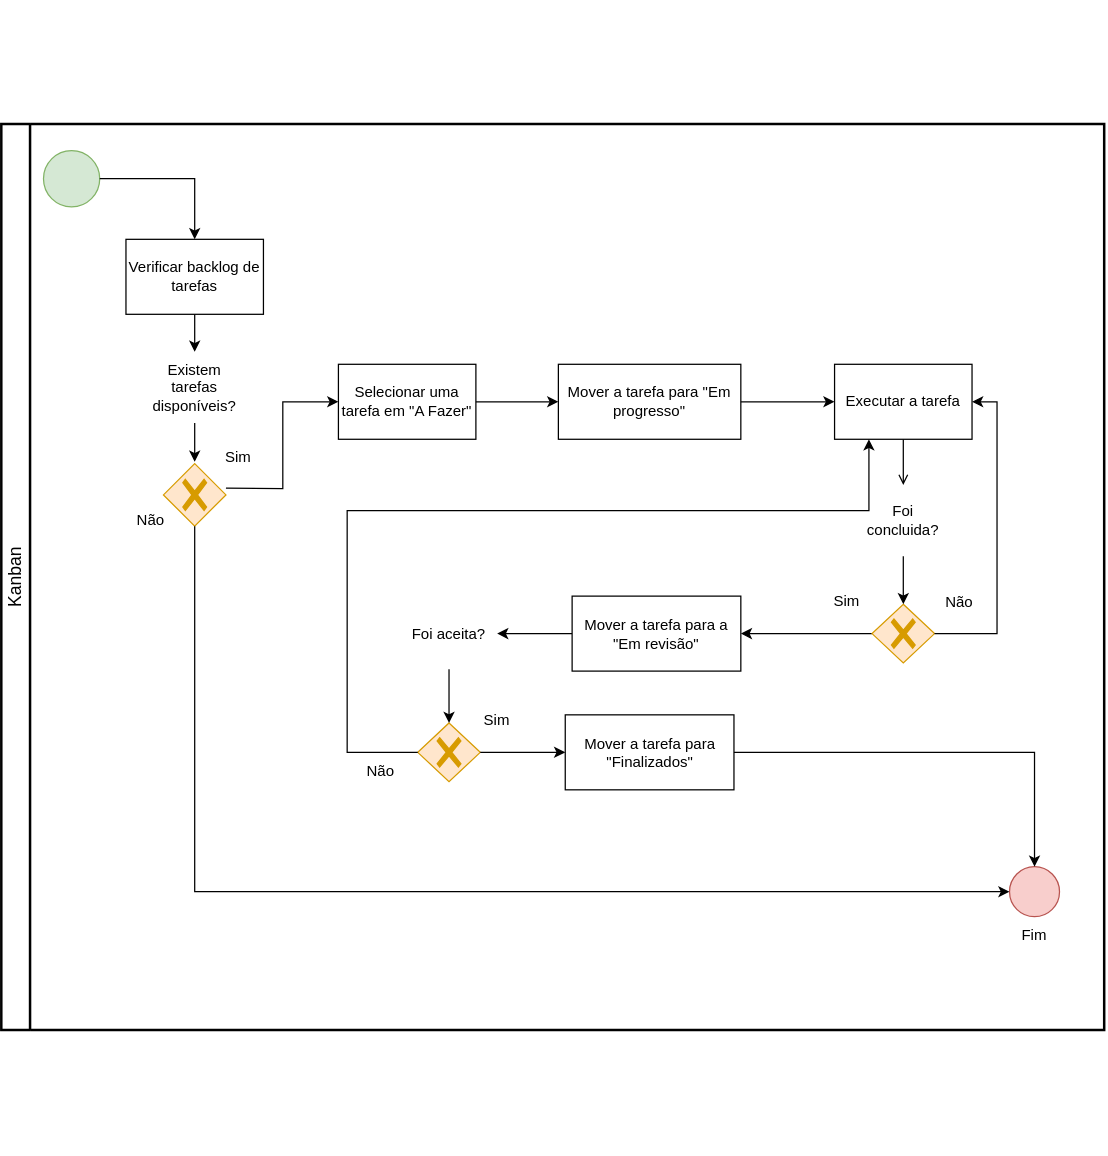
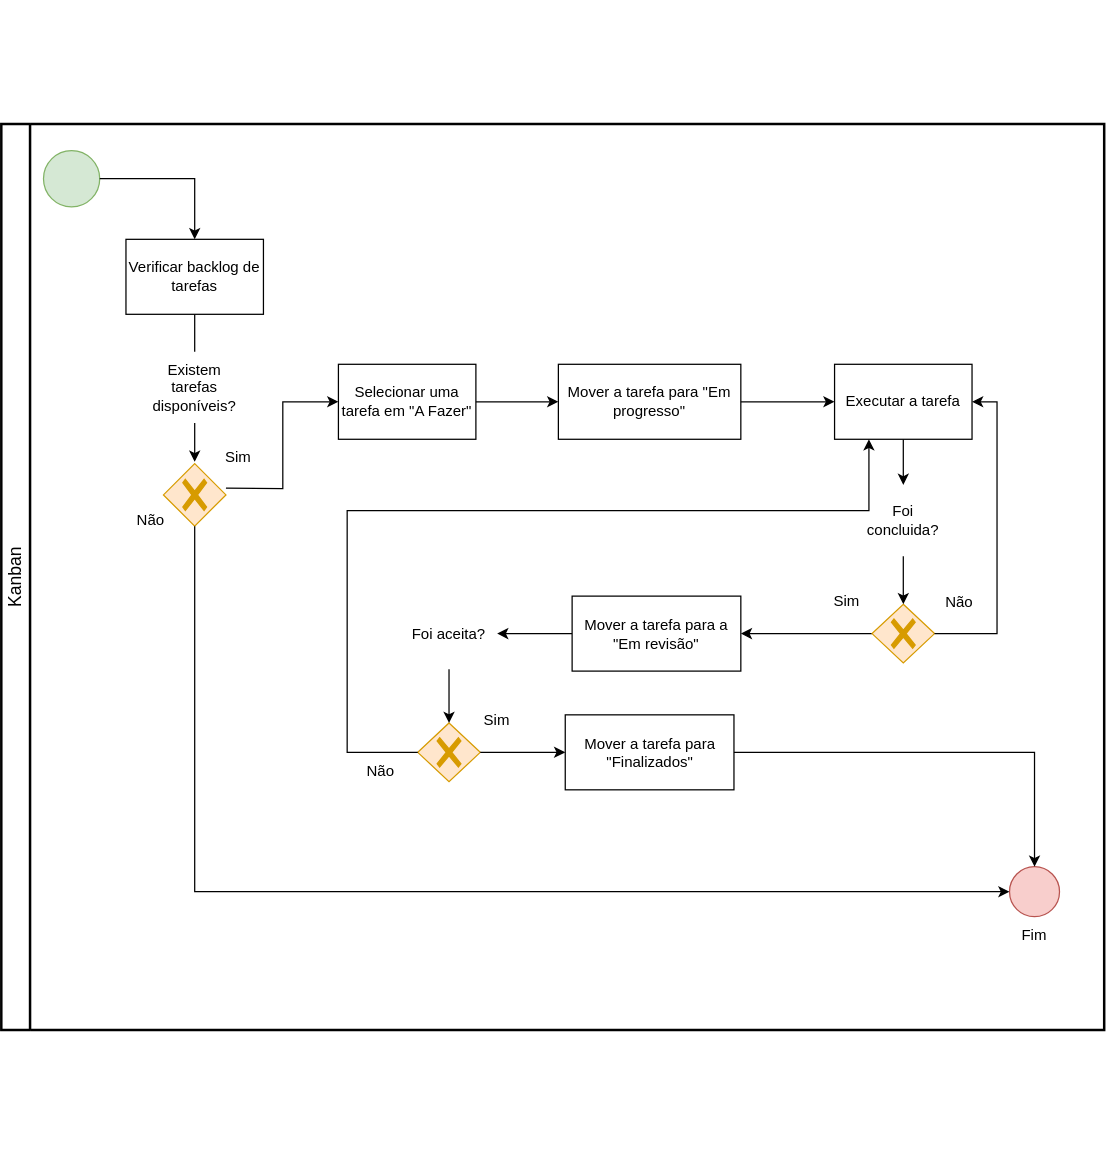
edge "Verificar backlog de tarefas" -> "Existem tarefas disponíveis?": arrowhead classic -> none
edge "Executar a tarefa" -> "Foi concluida?": arrowhead open -> classic
